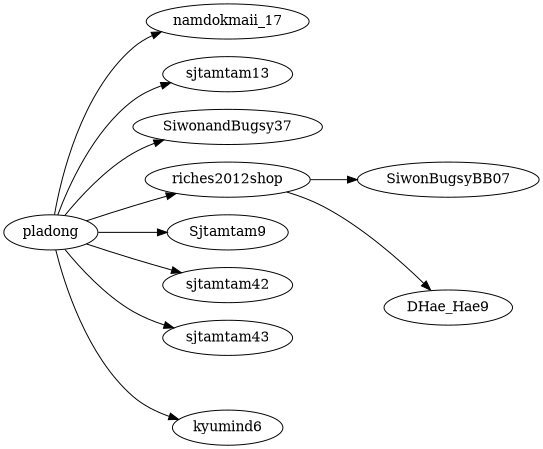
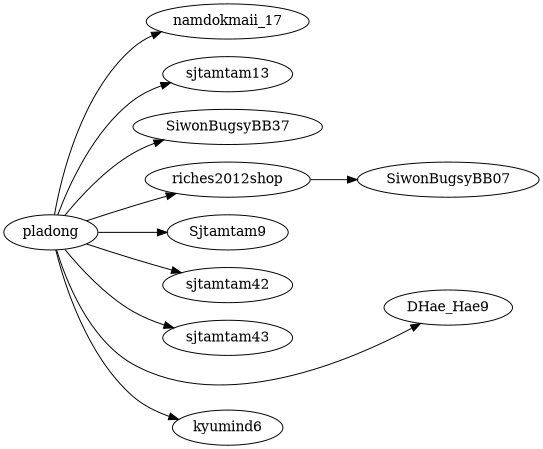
node "SiwonandBugsy37": label "SiwonandBugsy37" -> "SiwonBugsyBB37"
edge "riches2012shop" -> "DHae_Hae9": now "pladong" -> "DHae_Hae9"
